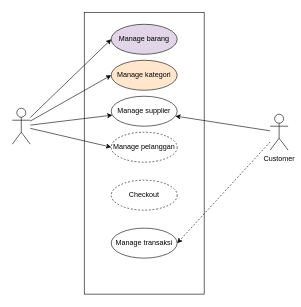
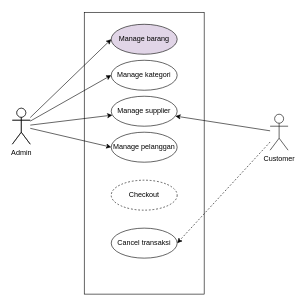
node "Manage kategori": fillcolor #ffe6cc -> #ffffff
node "Manage pelanggan": style dashed -> solid
node "Admin": added
node "Manage transaksi": label "Manage transaksi" -> "Cancel transaksi"
